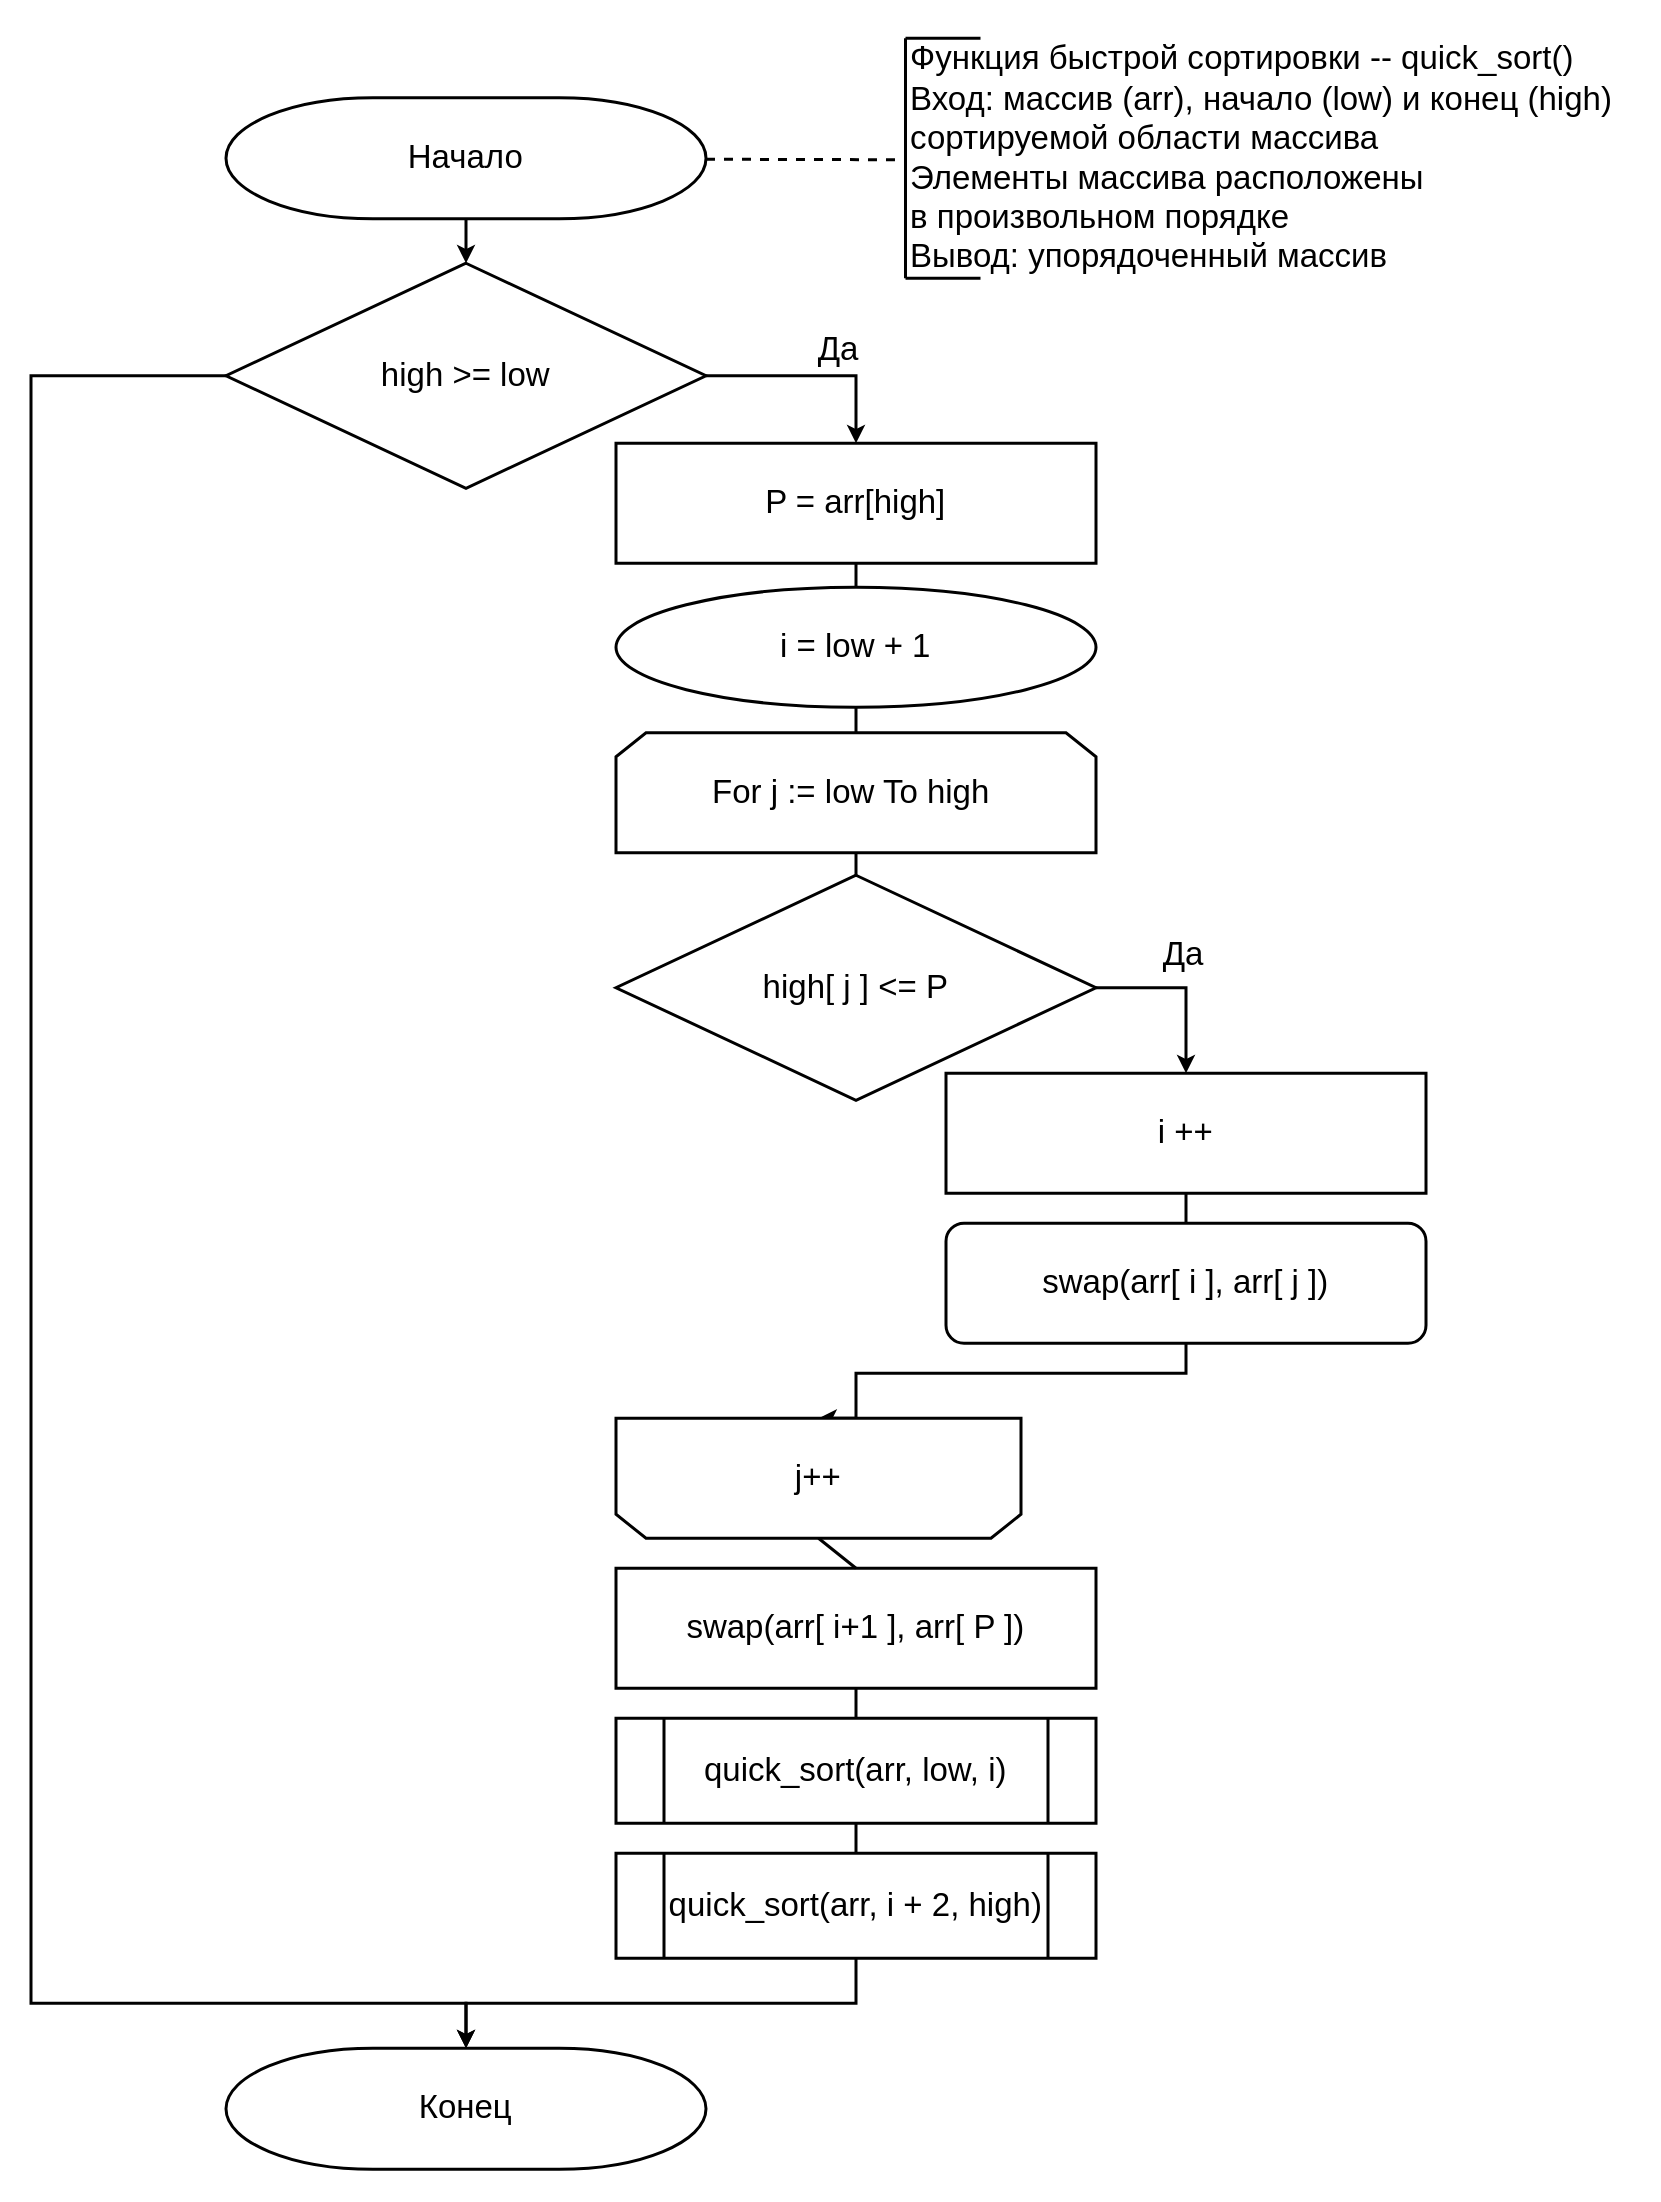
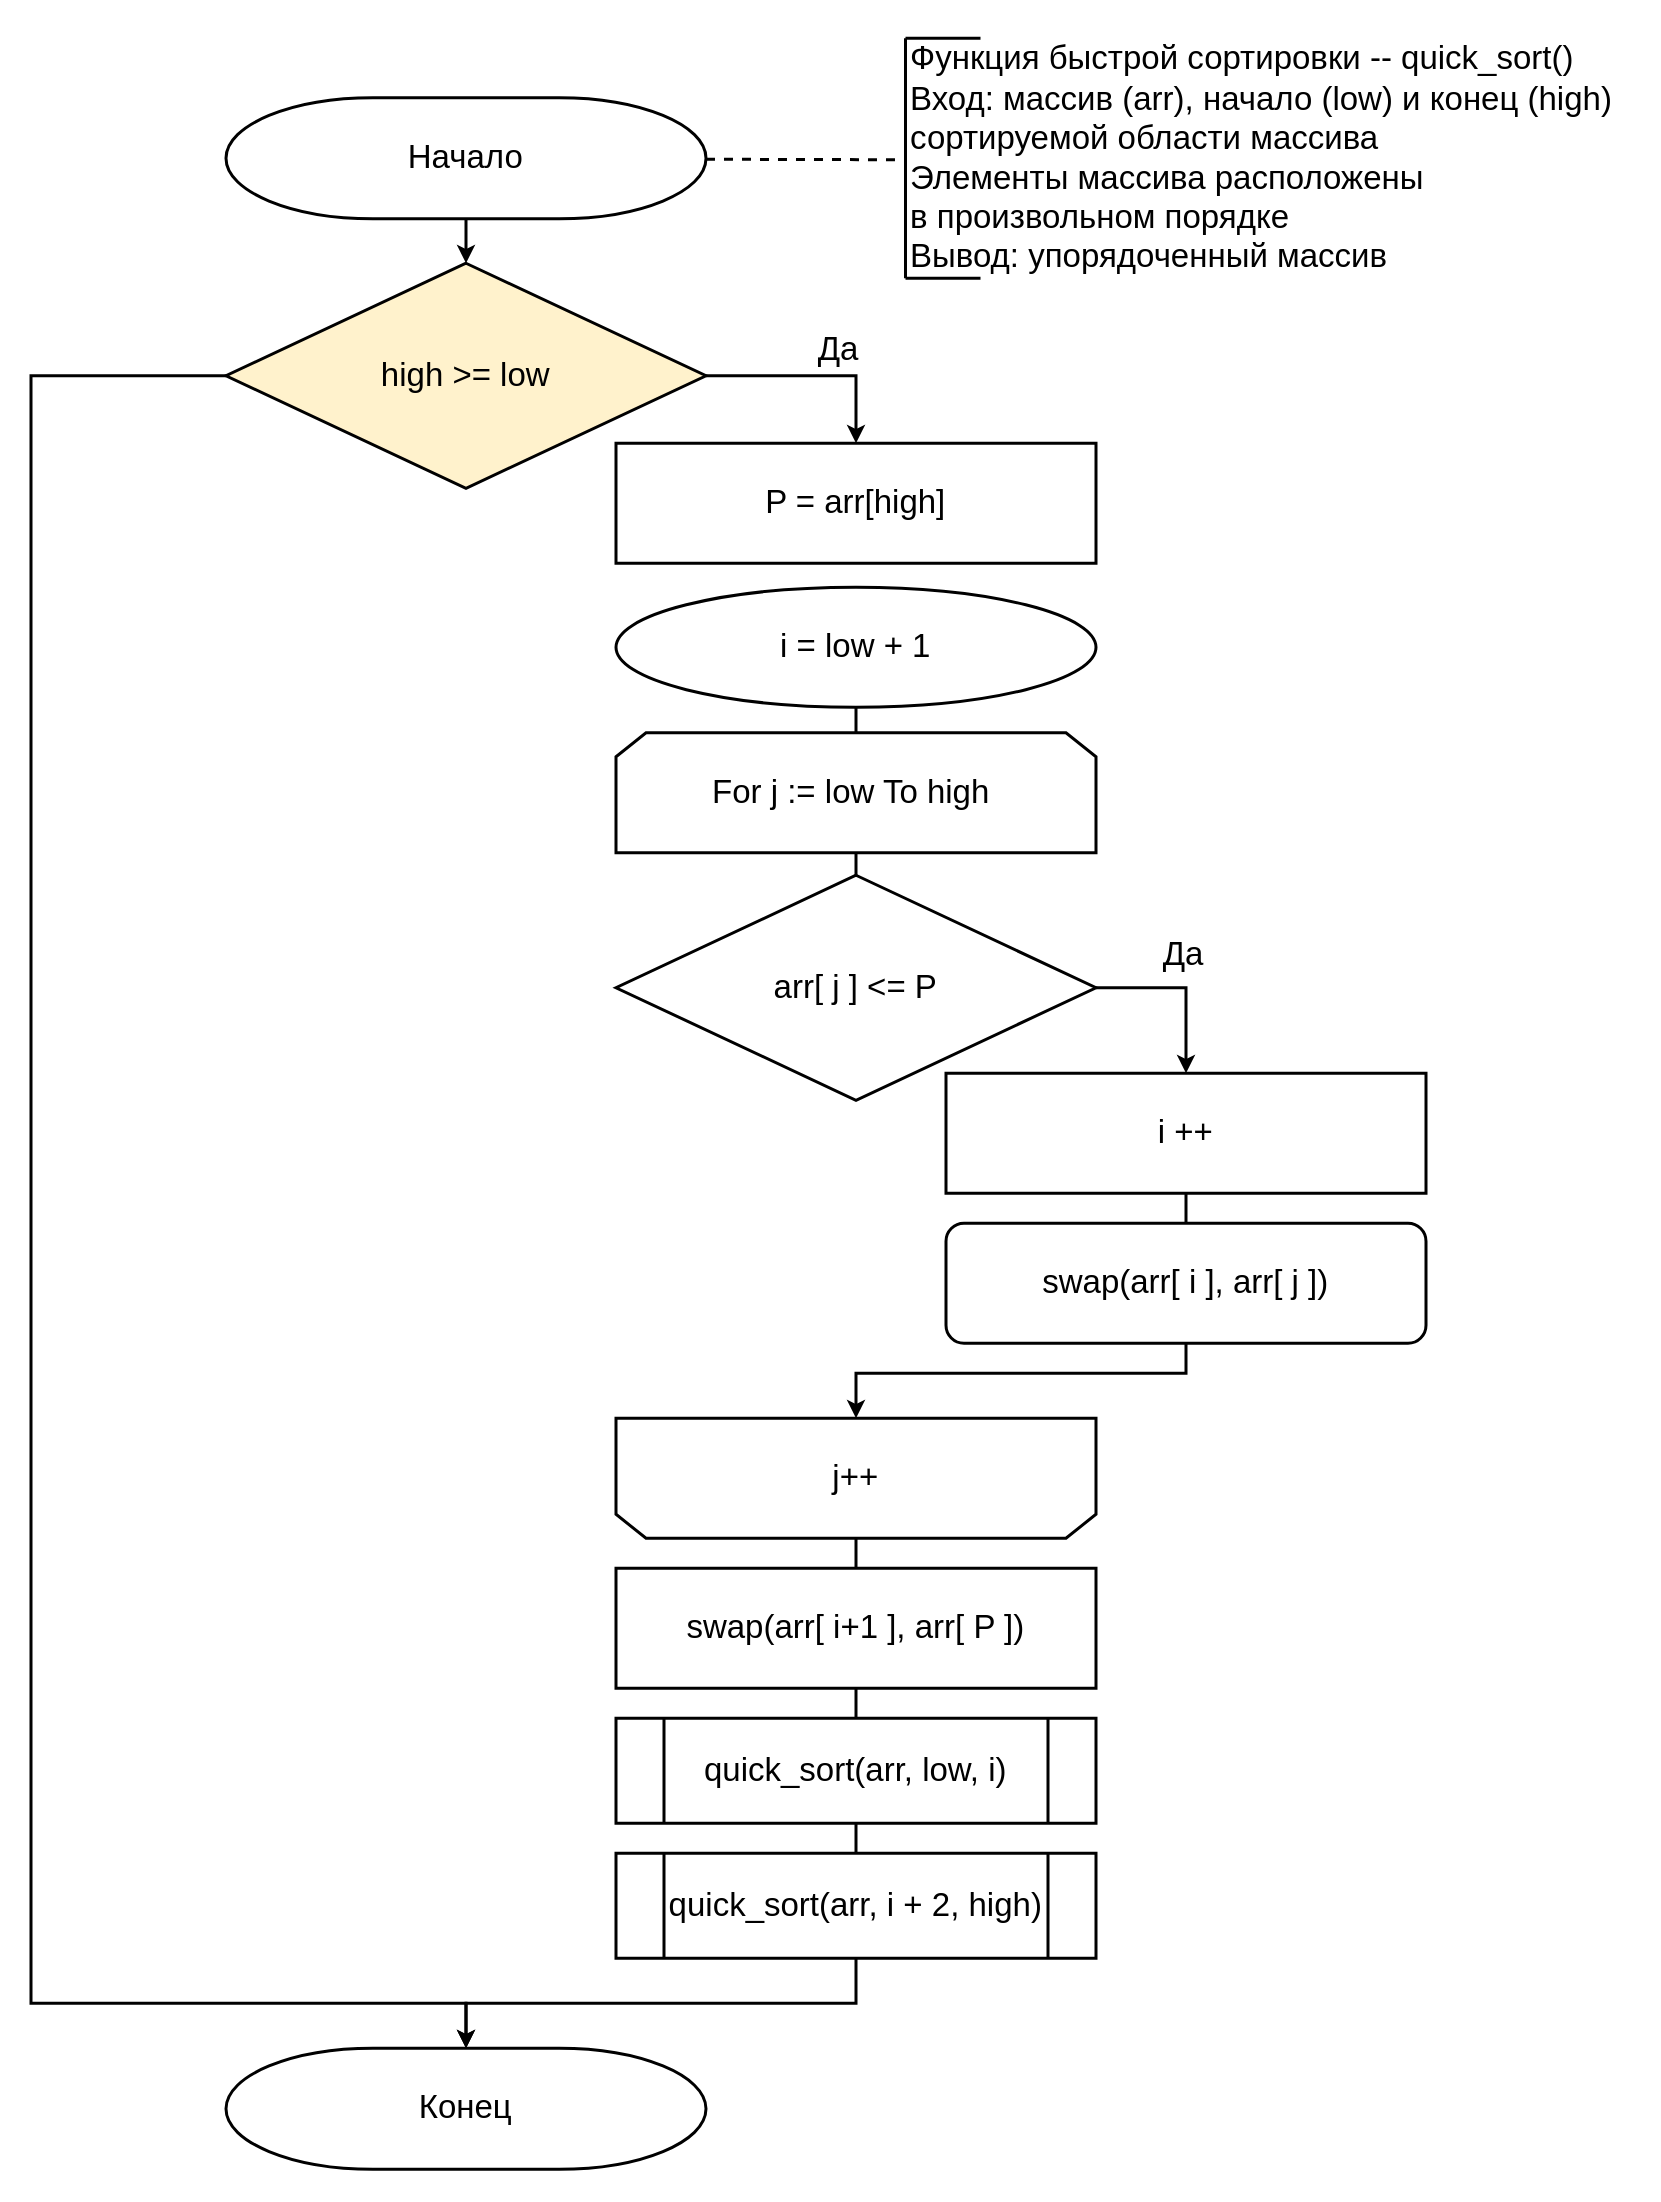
node "high >= low": fillcolor #ffffff -> #fff2cc
edge "P = arr[high]" -- "i = low + 1": removed
node "high[ j ] <= P": label "high[ j ] <= P" -> "arr[ j ] <= P"
node "j++": size 405x120 -> 480x120
